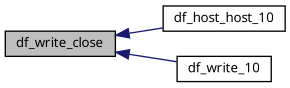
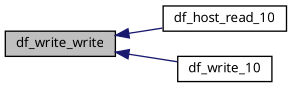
node "df_host_host_10": label "df_host_host_10" -> "df_host_read_10"
node "df_write_close": label "df_write_close" -> "df_write_write"
